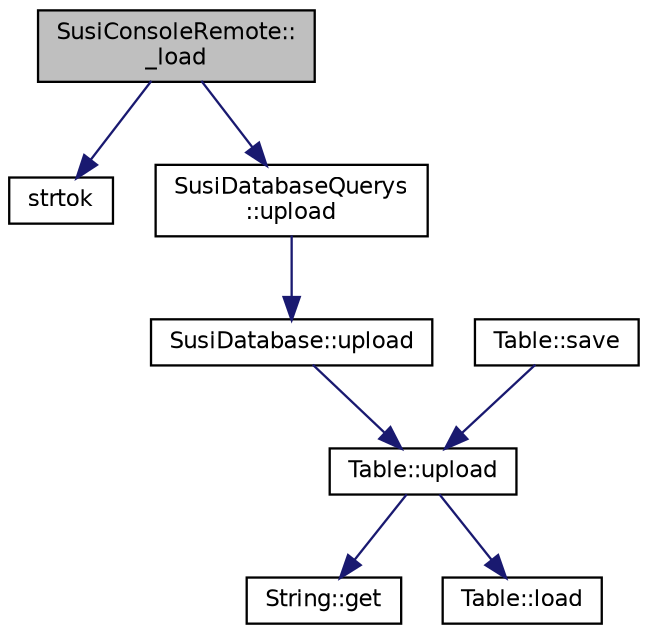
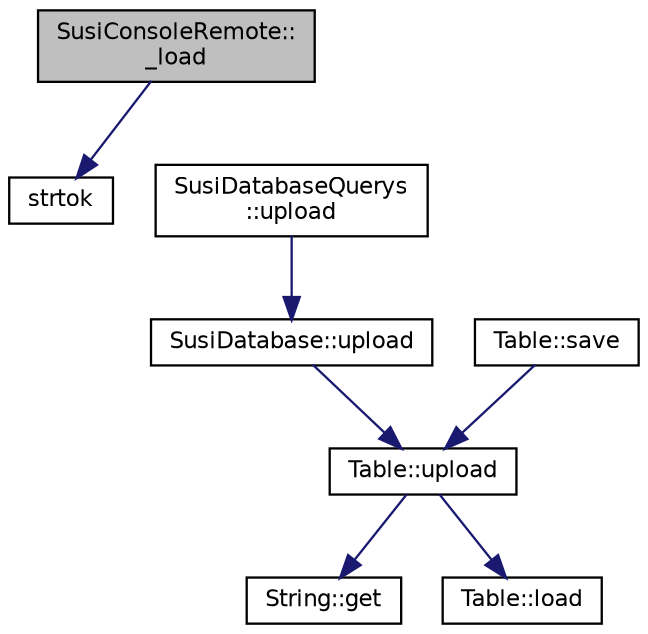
edge "SusiConsoleRemote:: _load" -> "SusiDatabaseQuerys ::upload": removed
